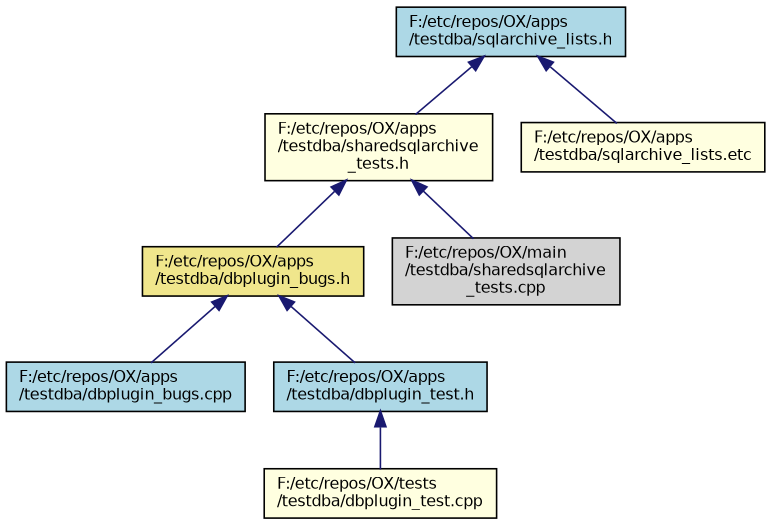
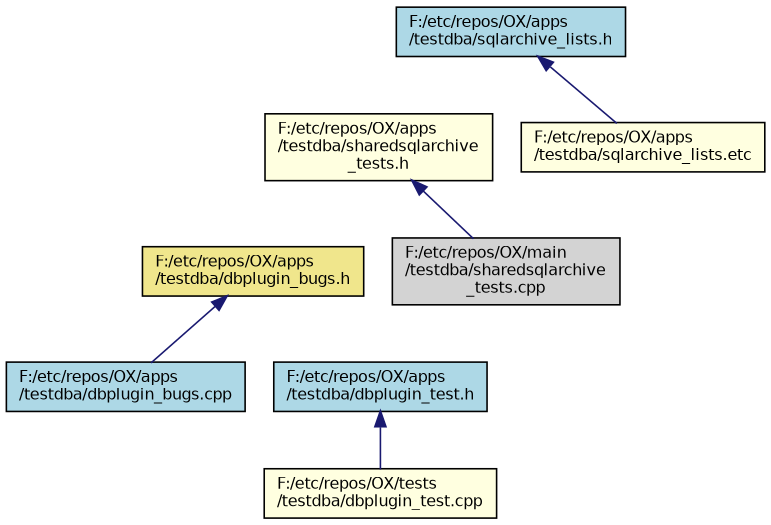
edge "F:/etc/repos/OX/apps /testdba/sharedsqlarchive _tests.h" -> "F:/etc/repos/OX/apps /testdba/sqlarchive_lists.h": removed
edge "F:/etc/repos/OX/apps /testdba/dbplugin_bugs.h" -> "F:/etc/repos/OX/apps /testdba/sharedsqlarchive _tests.h": removed
edge "F:/etc/repos/OX/apps /testdba/dbplugin_test.h" -> "F:/etc/repos/OX/apps /testdba/dbplugin_bugs.h": removed
